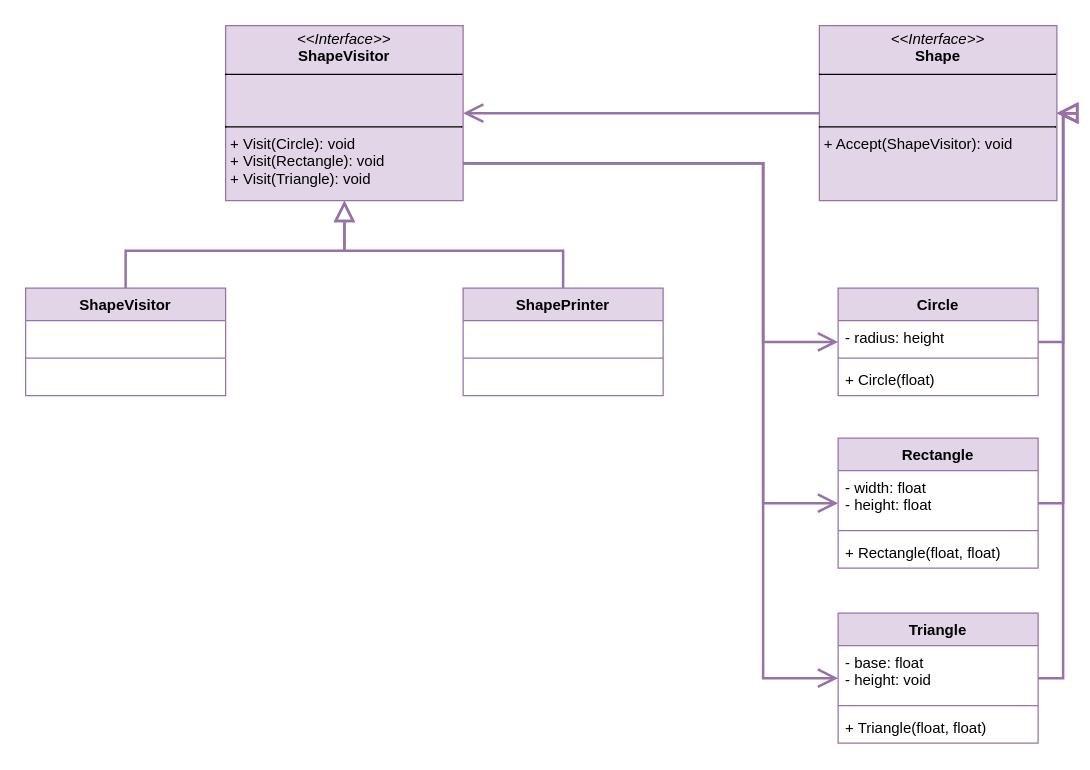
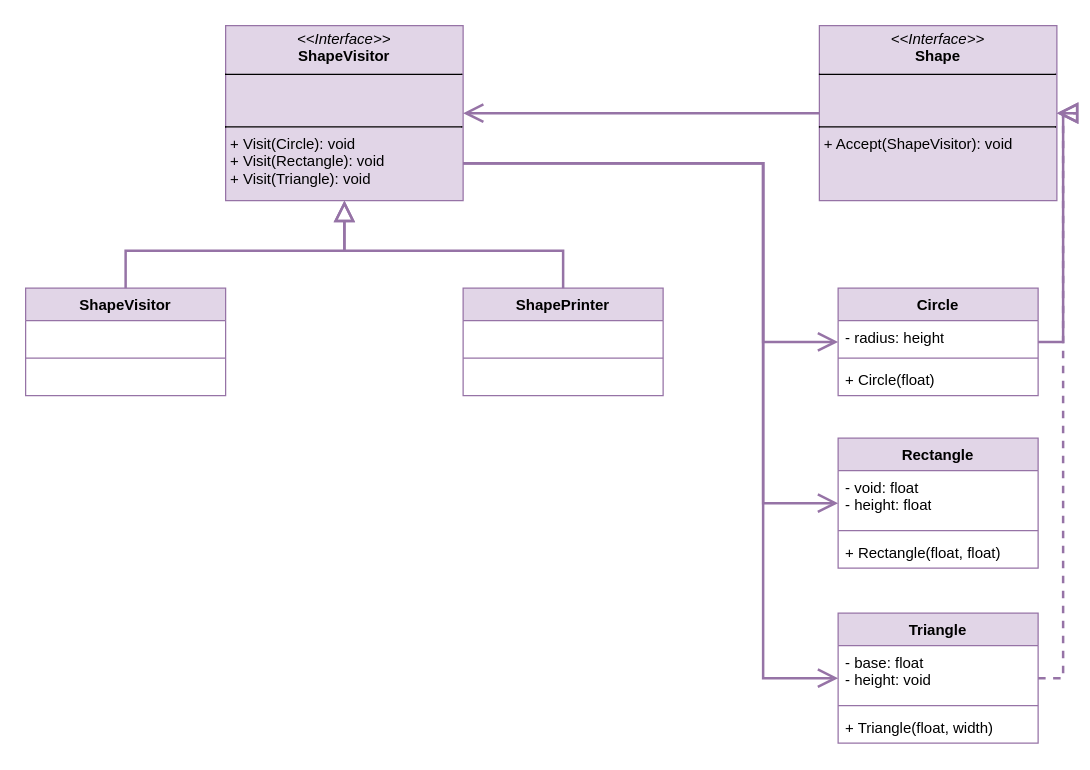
node "- width: float - height: float": label "- width: float - height: float" -> "- void: float - height: float"
edge "Rectangle" -> "<<Interface>> Shape + Accept(ShapeVisitor): void": removed
edge "Triangle" -> "<<Interface>> Shape + Accept(ShapeVisitor): void": style solid -> dashed
node "+ Triangle(float, float)": label "+ Triangle(float, float)" -> "+ Triangle(float, width)"
